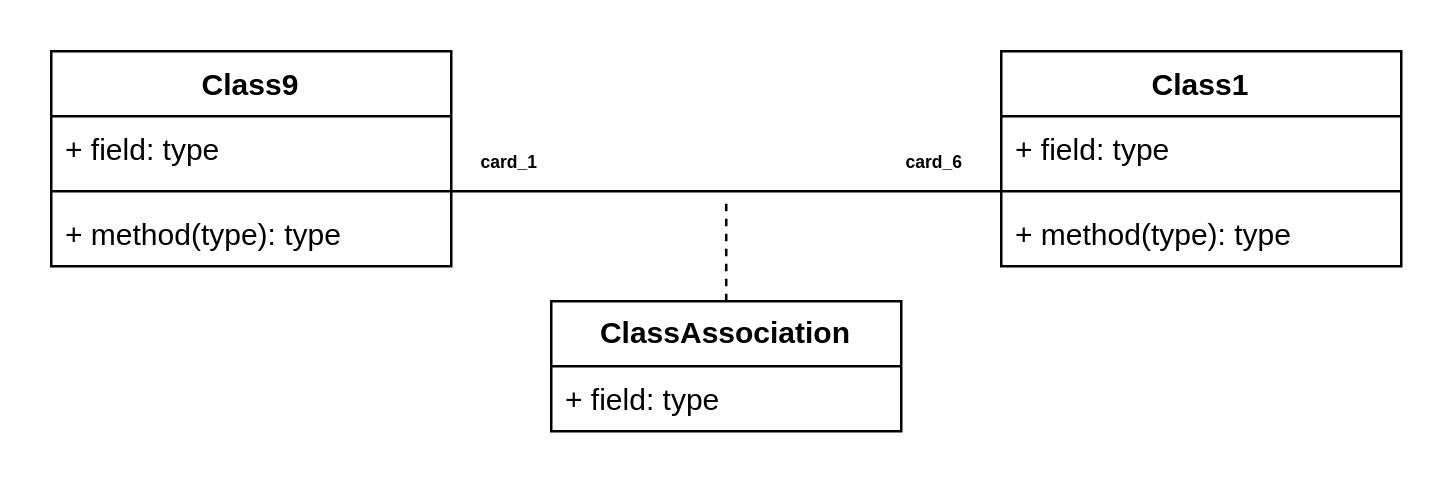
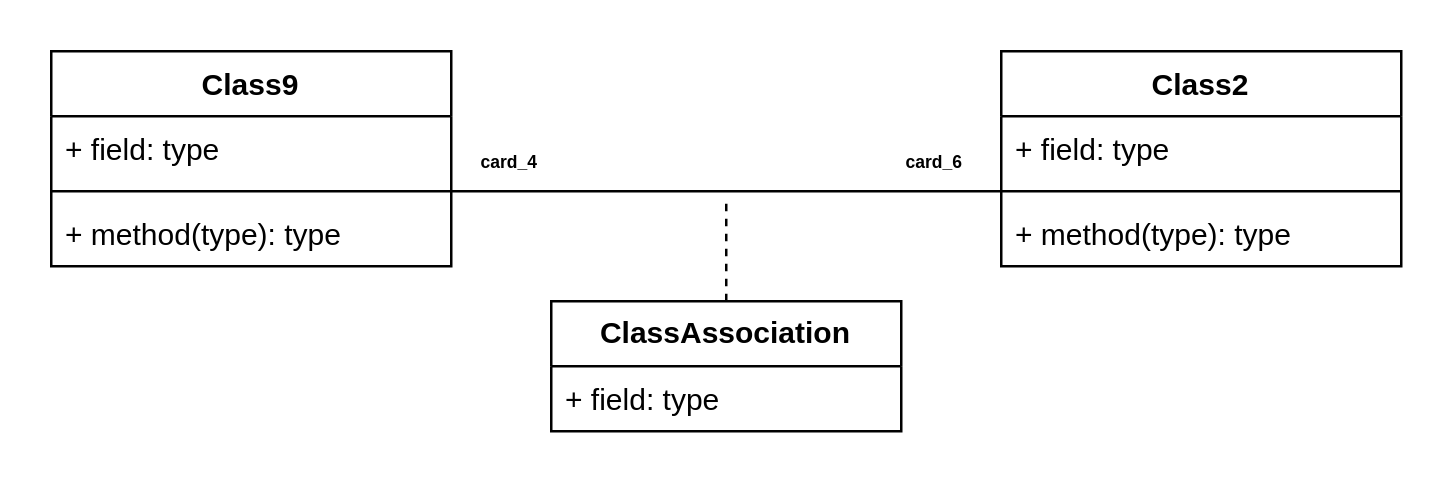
node "Class1": label "Class1" -> "Class2"
node "card_1": label "card_1" -> "card_4"
